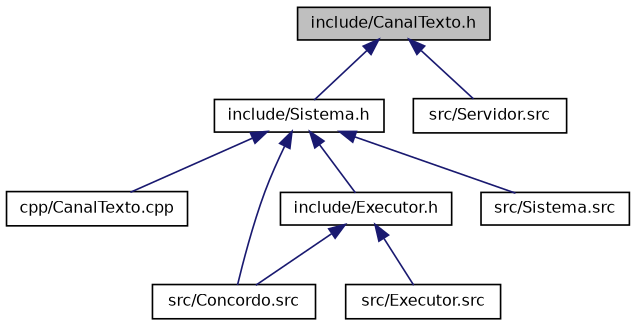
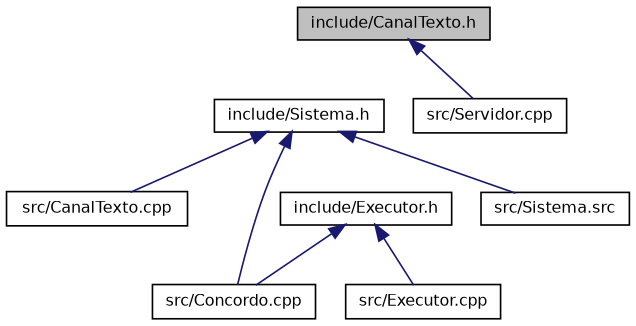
edge "include/Sistema.h" -> "include/CanalTexto.h": removed
node "src/Servidor.src": label "src/Servidor.src" -> "src/Servidor.cpp"
edge "include/Executor.h" -> "include/Sistema.h": removed
node "cpp/CanalTexto.cpp": label "cpp/CanalTexto.cpp" -> "src/CanalTexto.cpp"
node "src/Concordo.src": label "src/Concordo.src" -> "src/Concordo.cpp"
node "src/Executor.src": label "src/Executor.src" -> "src/Executor.cpp"
